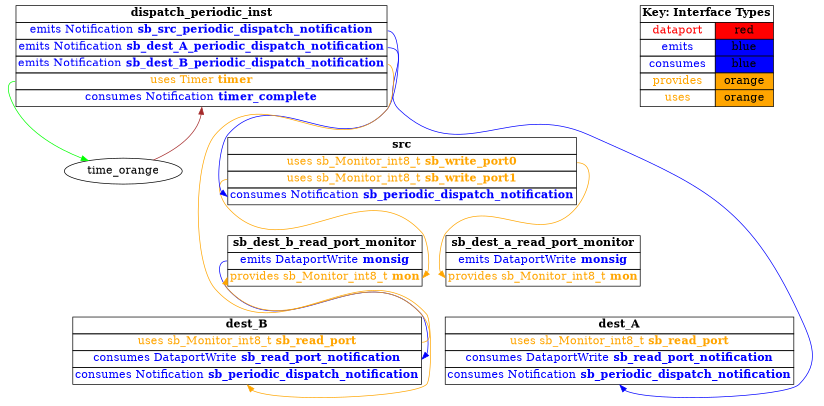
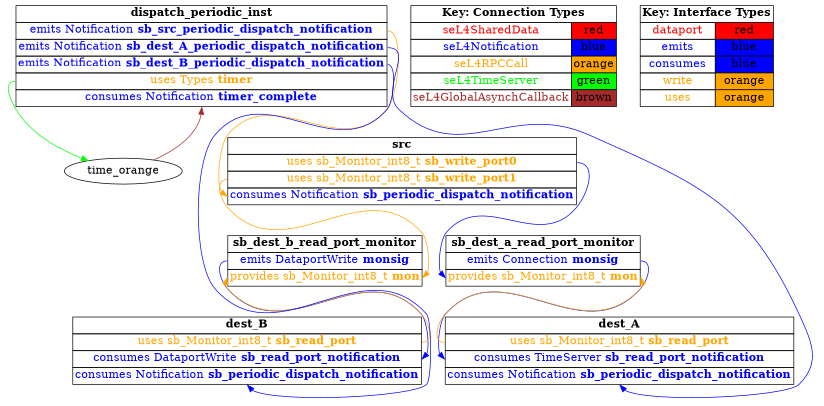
node "Key: Connection Types": added
node "dispatch_periodic_inst": text "uses Timer" -> "uses Types"
node "Key: Interface Types": text "provides" -> "write"
edge "dispatch_periodic_inst" -> "src": color blue -> orange
edge "src" -> "sb_dest_a_read_port_monitor": color orange -> blue
node "sb_dest_a_read_port_monitor": text "emits DataportWrite" -> "emits Connection"
edge "dest_A" -> "sb_dest_a_read_port_monitor": added
edge "dispatch_periodic_inst" -> "dest_B": color orange -> blue
edge "sb_dest_a_read_port_monitor" -> "dest_A": added
node "dest_A": text "consumes DataportWrite" -> "consumes TimeServer"
